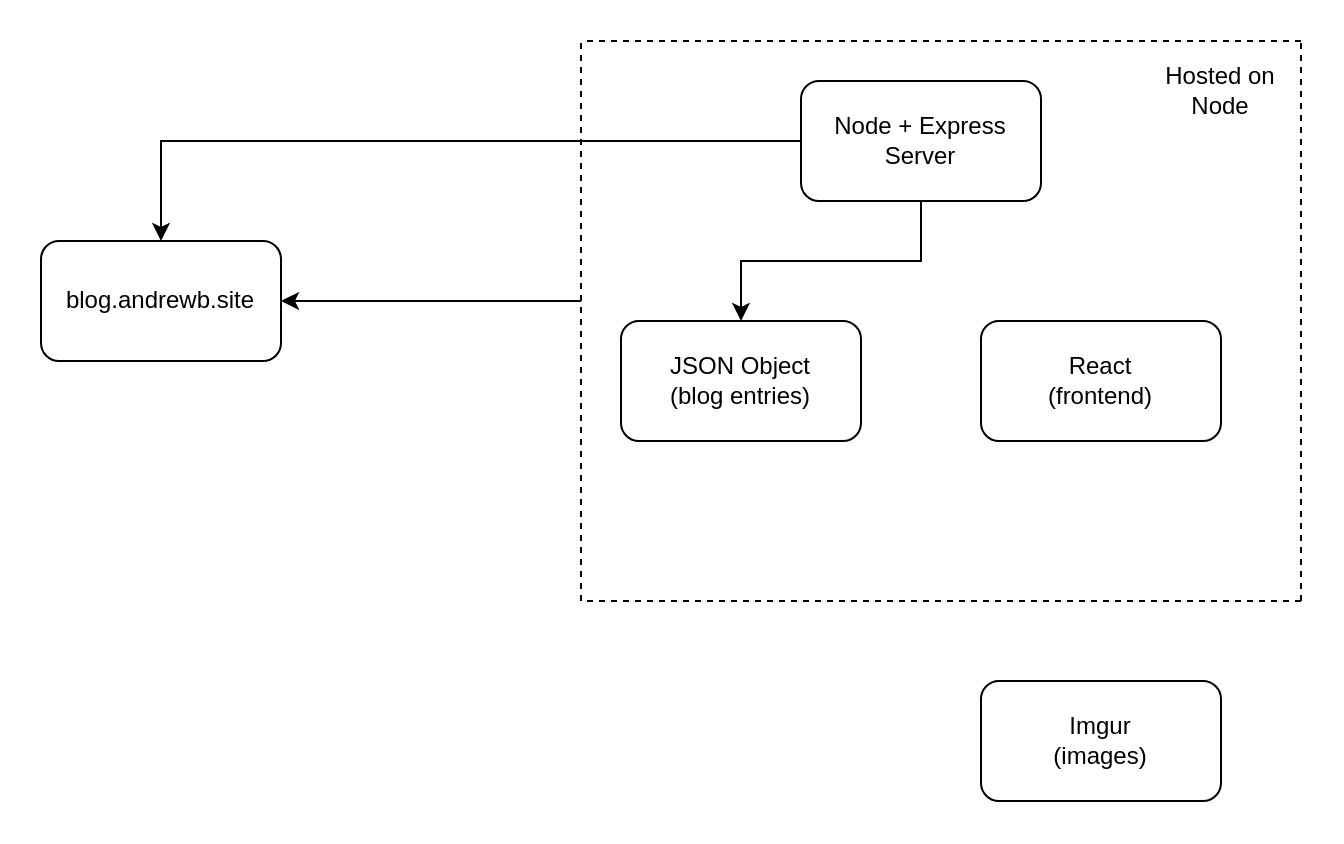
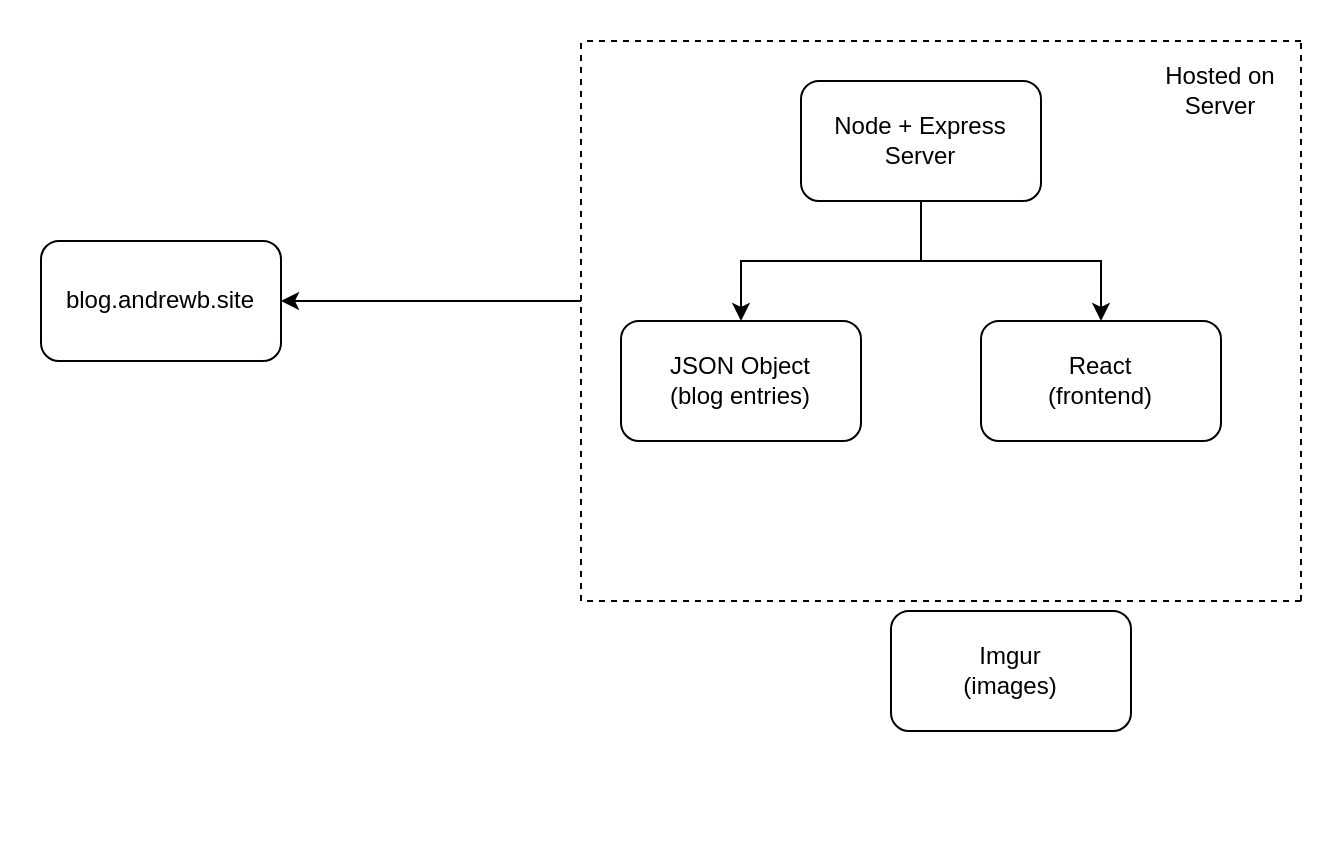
node "Hosted on Node": label "Hosted on Node" -> "Hosted on Server"
edge "Node + Express Server" -> "blog.andrewb.site": now "Node + Express Server" -> "React (frontend)"
node "Imgur (images)": moved (1101, 741) -> (1011, 671)
